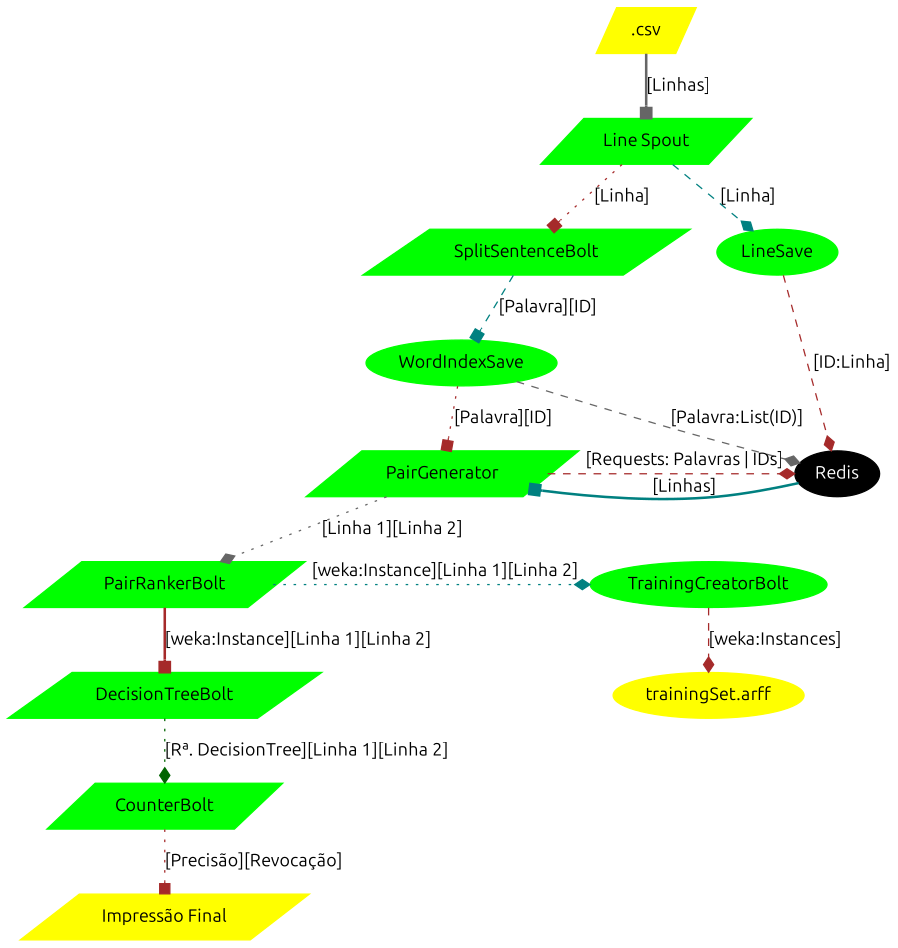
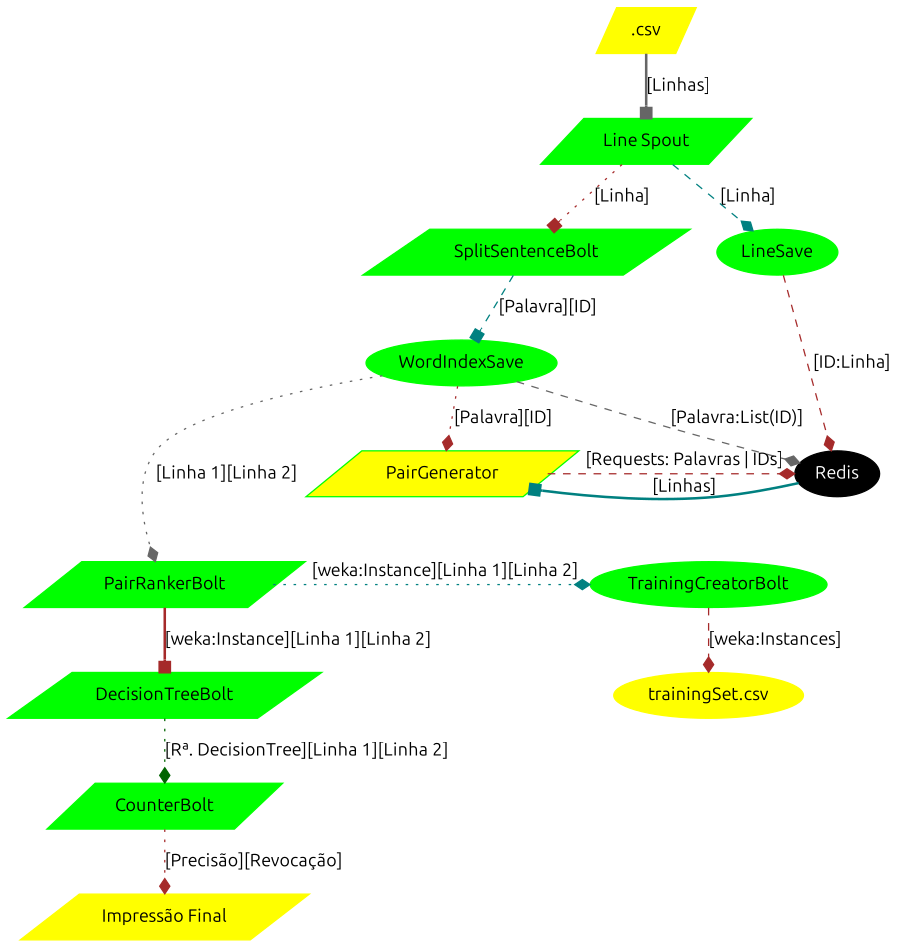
edge "WordIndexSave" -> "PairGenerator": arrowhead box -> diamond
node "PairGenerator": fillcolor green -> yellow
edge "PairGenerator" -> "PairRankerBolt": now "WordIndexSave" -> "PairRankerBolt"
node "trainingSet.arff": label "trainingSet.arff" -> "trainingSet.csv"
edge "CounterBolt" -> "Impressão Final": arrowhead box -> diamond
